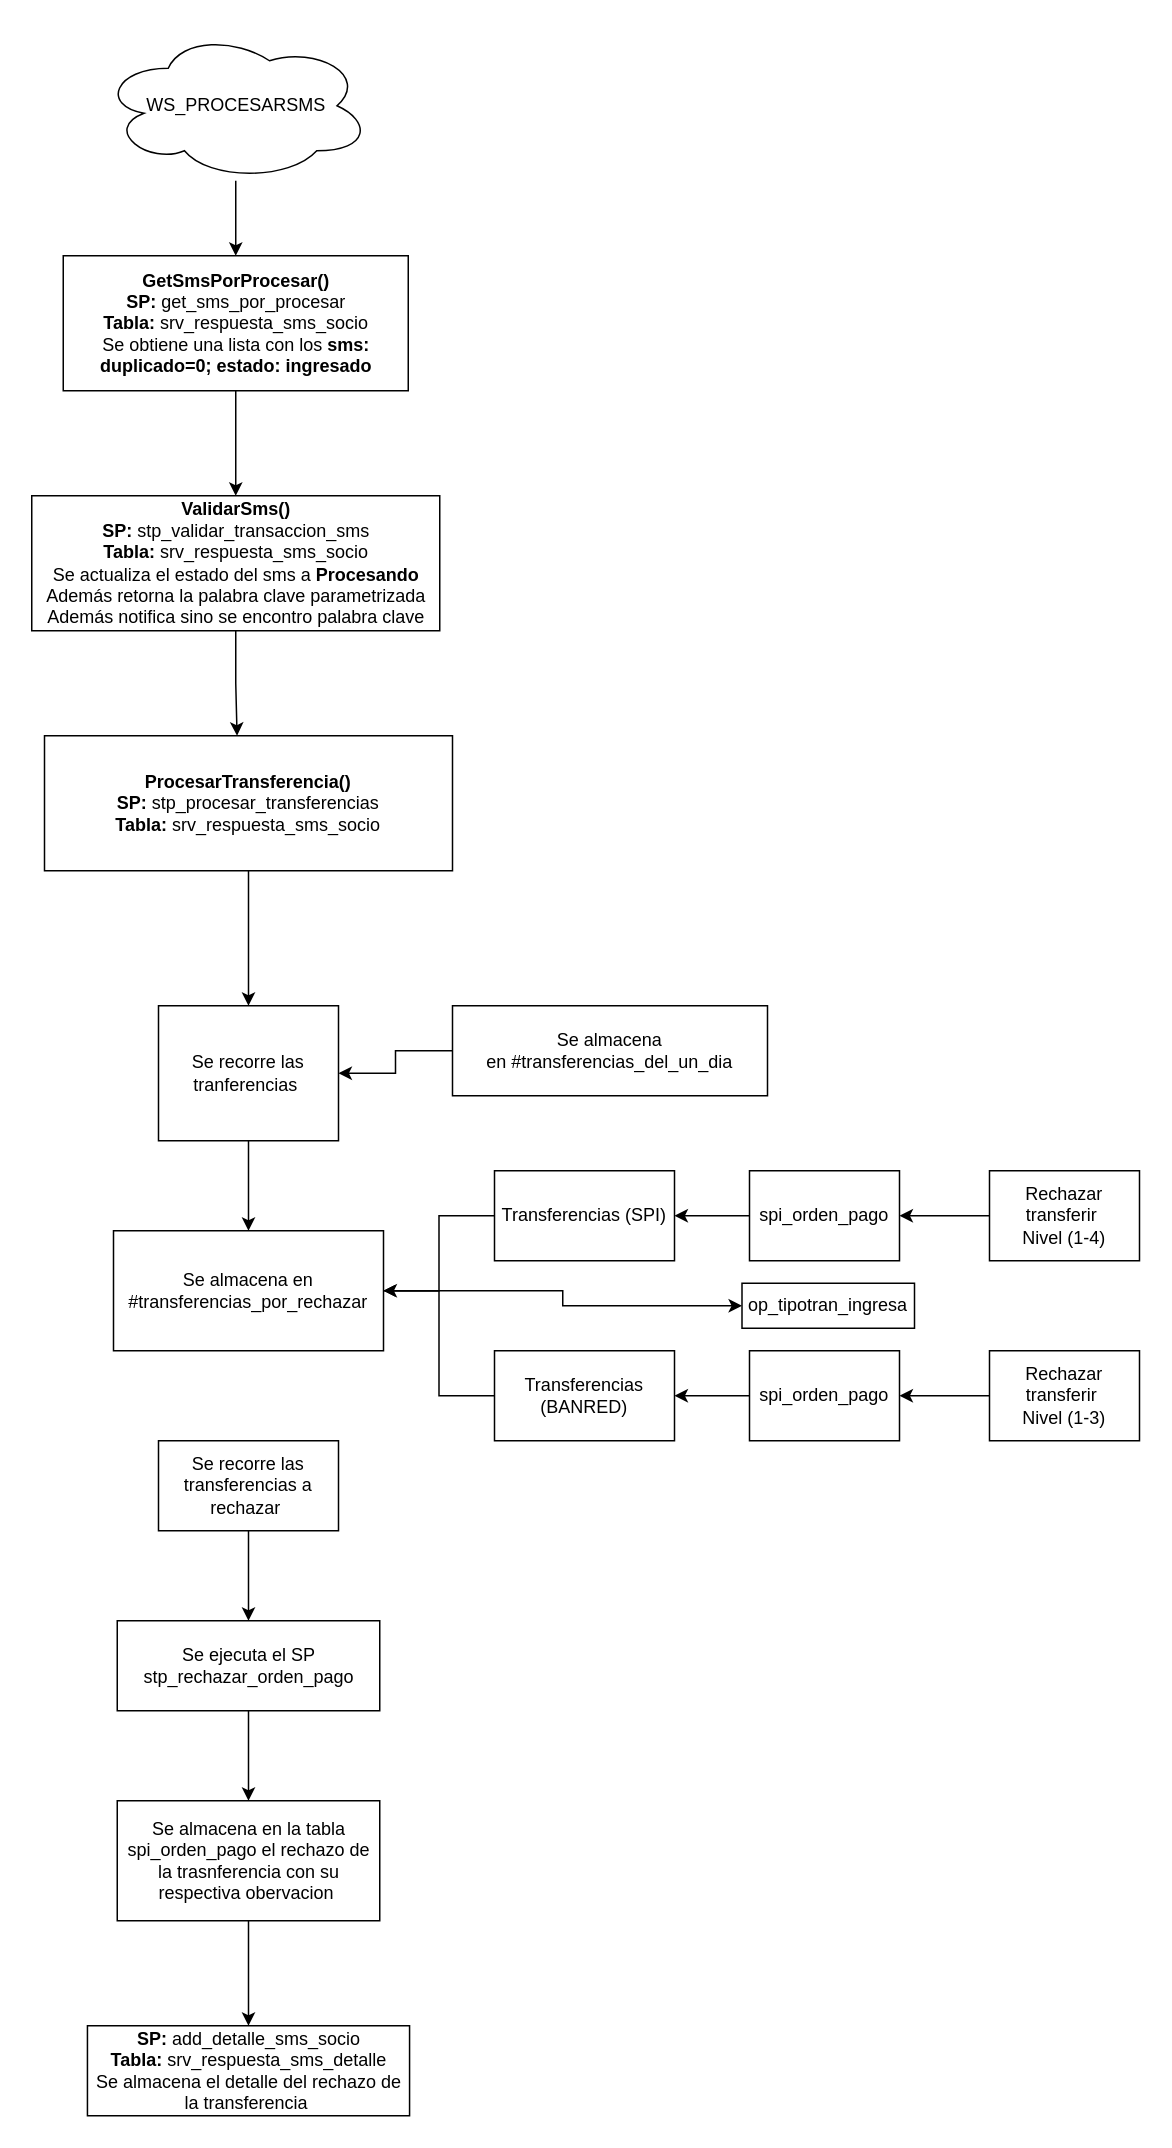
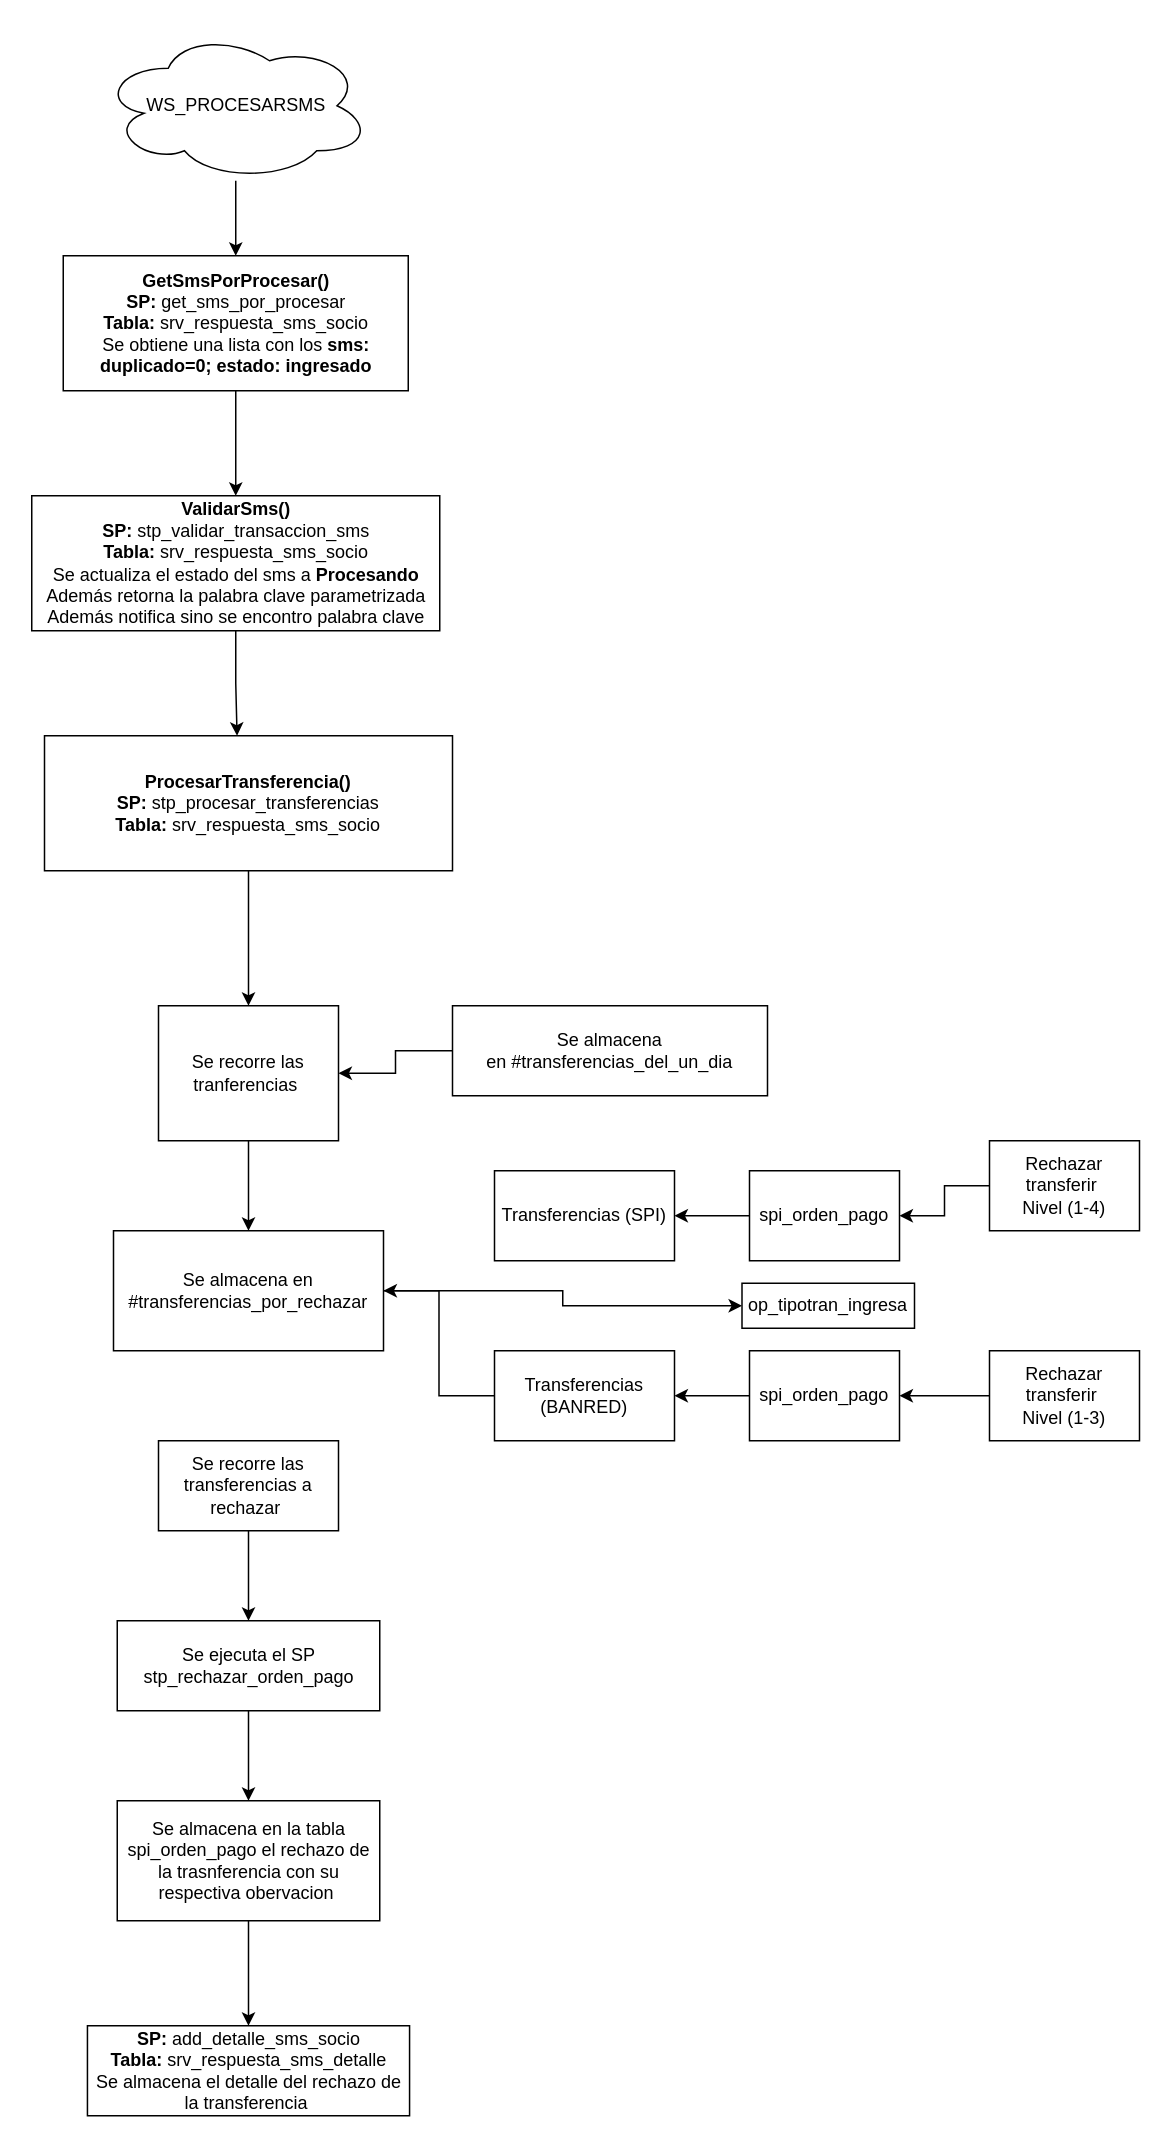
node "Rechazar transferir Nivel (1-4)": moved (1064, 1216) -> (1064, 1186)
edge "Transferencias (SPI)" -> "Se almacena en #transferencias_por_rechazar": removed
edge "Transferencias (BANRED)" -> "Se almacena en #transferencias_por_rechazar": arrowhead open -> classic
